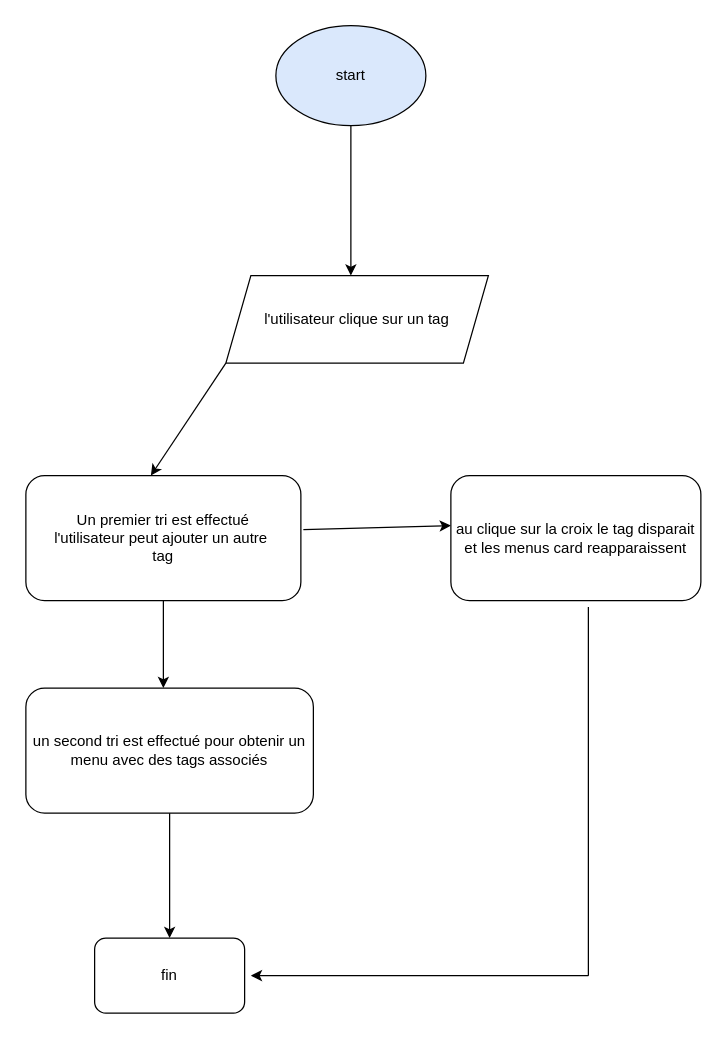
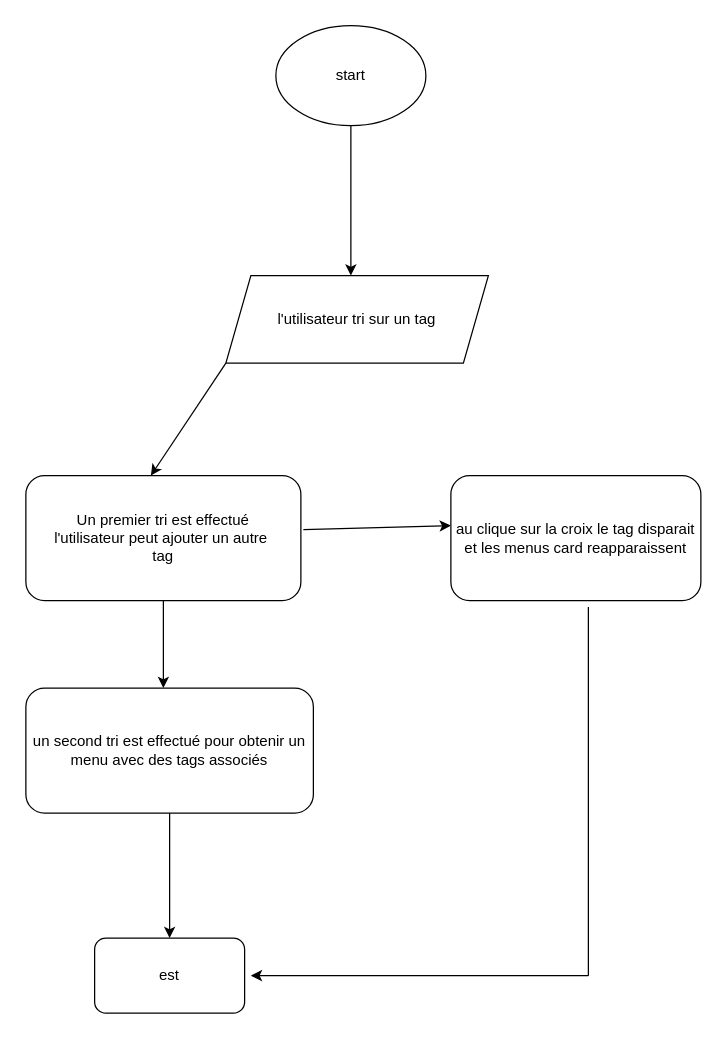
node "start": fillcolor #dae8fc -> #ffffff
node "l'utilisateur clique sur un tag": label "l'utilisateur clique sur un tag" -> "l'utilisateur tri sur un tag"
node "fin": label "fin" -> "est"
